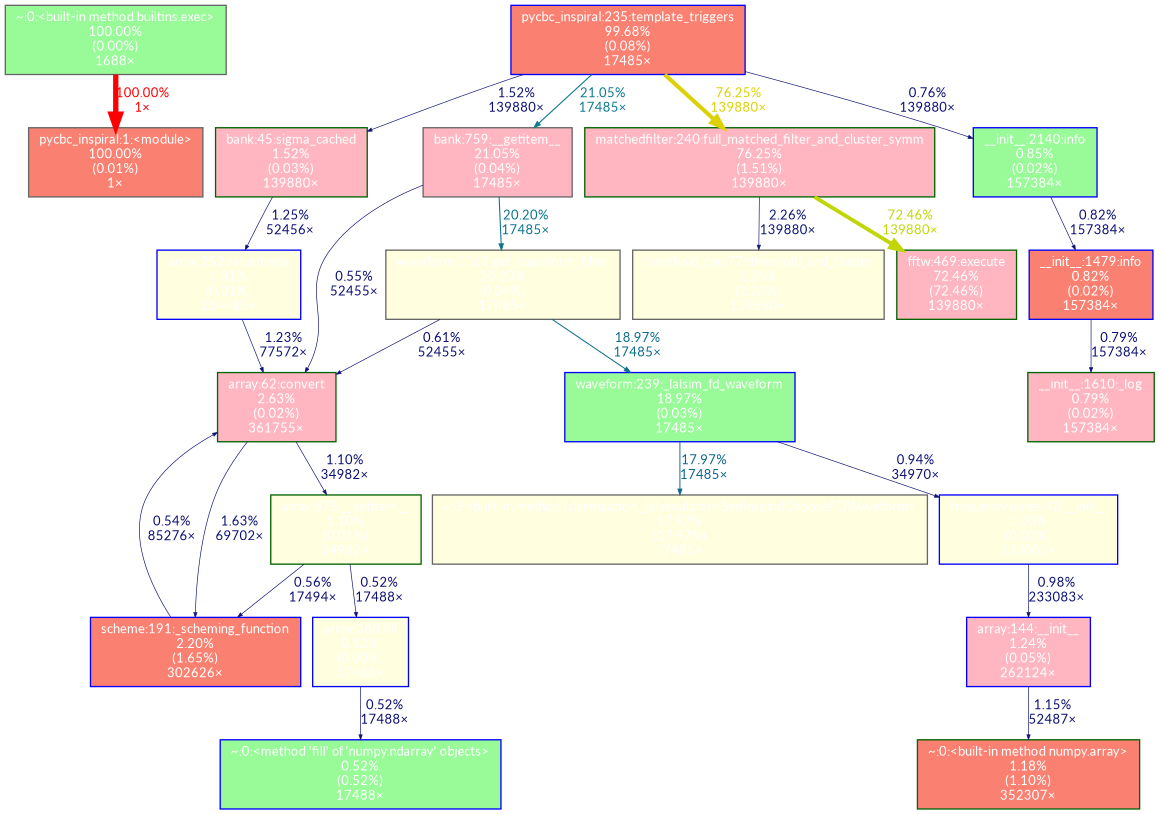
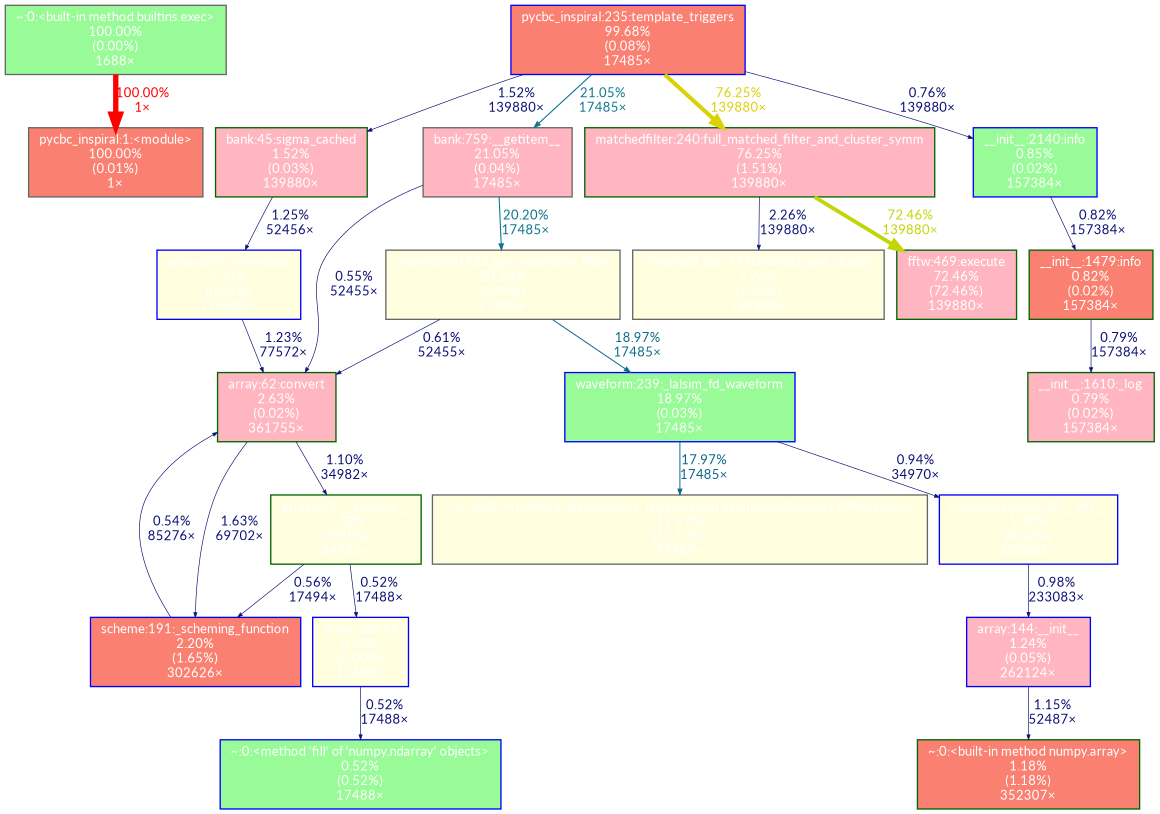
node "__init__:1479:info 0.82% (0.02%) 157384×": color blue -> darkgreen
node "~:0:<built-in method numpy.array> 1.18% (1.10%) 352307×": label "~:0:<built-in method numpy.array> 1.18% (1.10%) 352307×" -> "~:0:<built-in method numpy.array> 1.18% (1.18%) 352307×"
